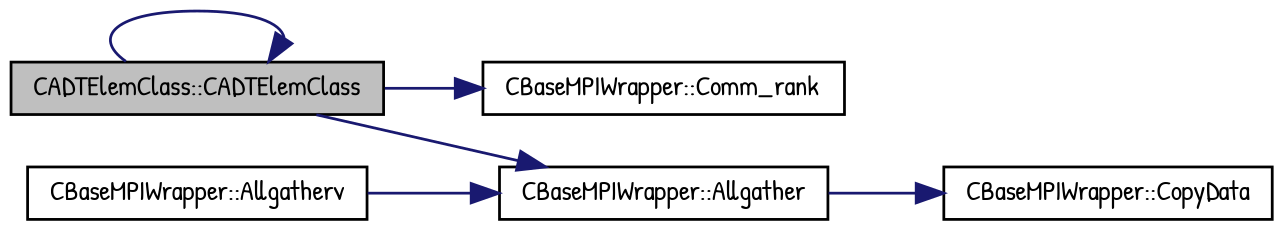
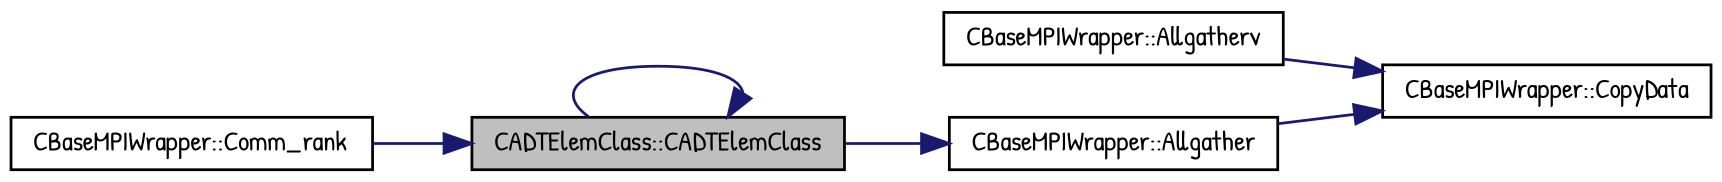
edge "CADTElemClass::CADTElemClass" -> "CBaseMPIWrapper::Comm_rank": reversed
edge "CBaseMPIWrapper::Allgatherv" -> "CBaseMPIWrapper::Allgather": now "CBaseMPIWrapper::Allgatherv" -> "CBaseMPIWrapper::CopyData"
